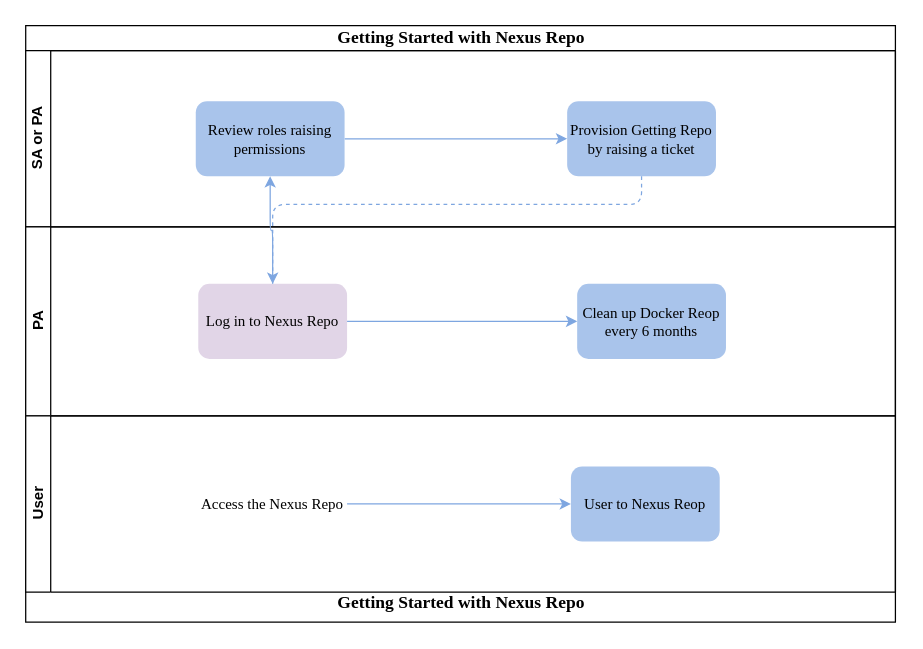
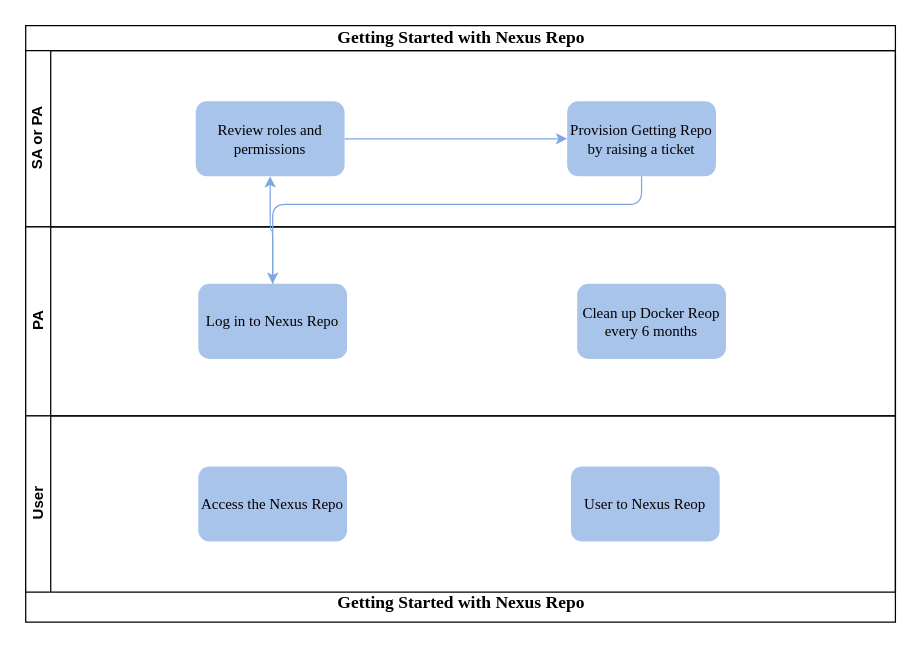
node "Review roles raising permissions": label "Review roles raising permissions" -> "Review roles and permissions"
edge "Provision Getting Repo by raising a ticket" -> "Log in to Nexus Repo": style dashed -> solid
node "Log in to Nexus Repo": fillcolor #e1d5e7 -> #a9c4eb
edge "Log in to Nexus Repo" -> "Clean up Docker Reop every 6 months": removed
node "Access the Nexus Repo": fillcolor #ffffff -> #a9c4eb
edge "Access the Nexus Repo" -> "User to Nexus Reop": removed
